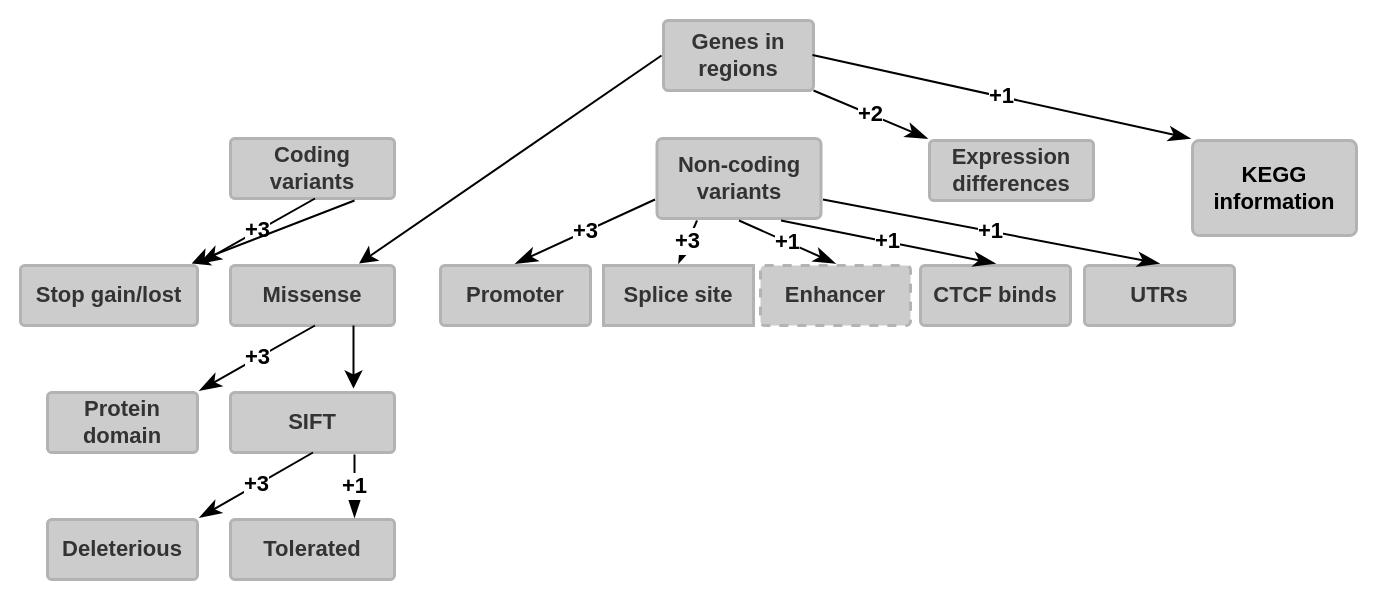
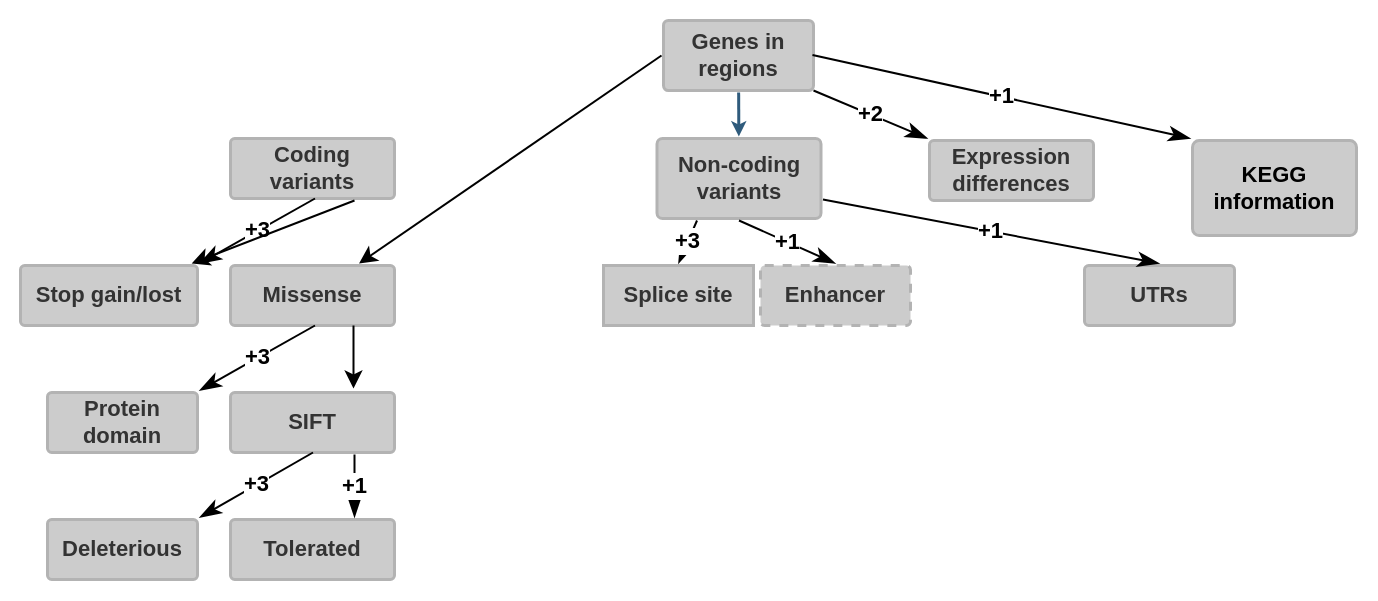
edge "Genes in regions" -> "Non-coding variants": added
edge "Non-coding variants" -> "Promoter": removed, label "+3"
edge "Non-coding variants" -> "CTCF binds": removed, label "+1"
node "Promoter": removed
node "CTCF binds": removed
